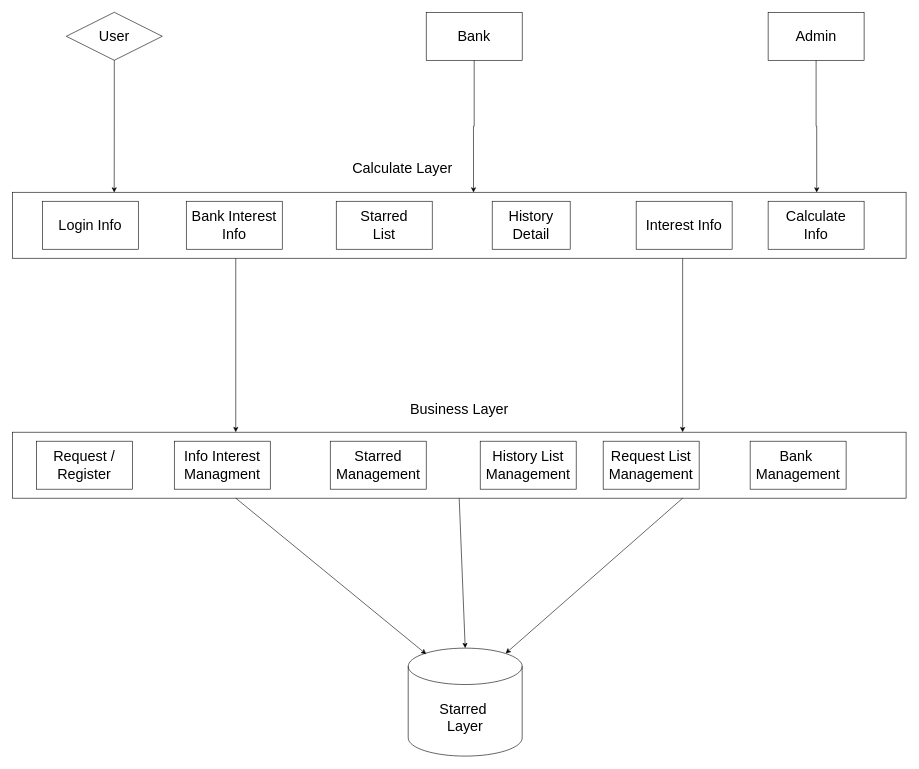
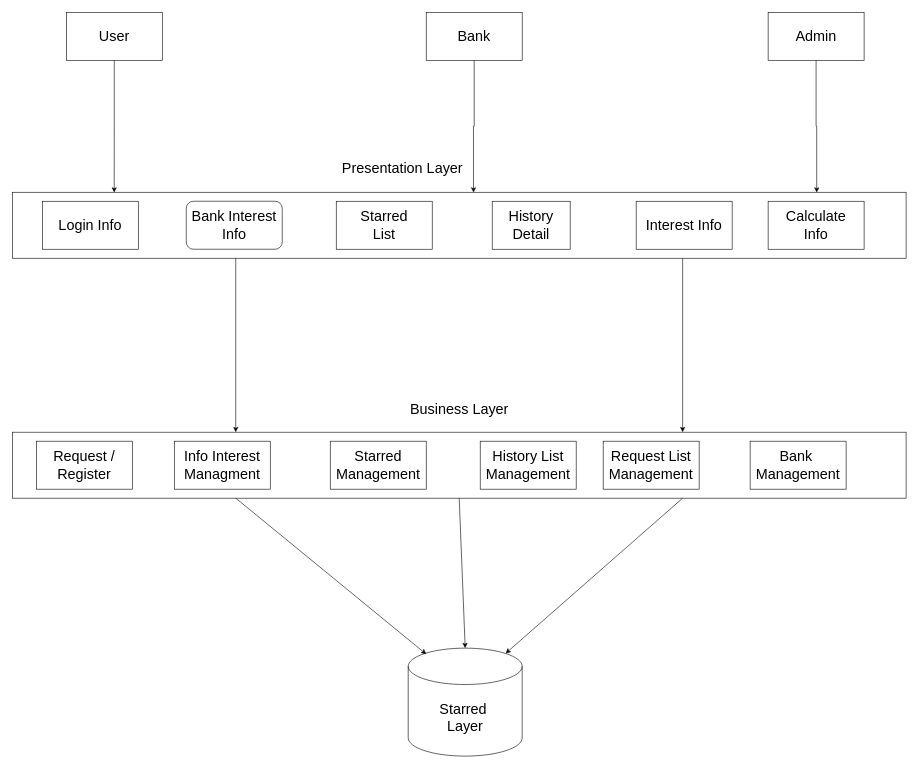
node "User": shape diamond -> rectangle
node "Calculate Layer": label "Calculate Layer" -> "Presentation Layer"
node "Bank Interest Info": shape rectangle -> rounded rectangle
